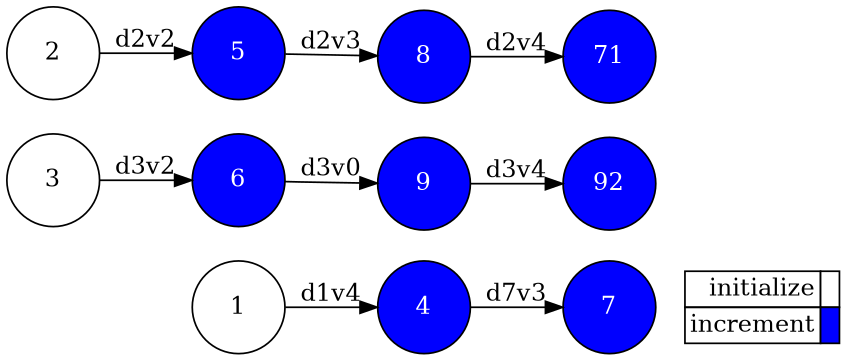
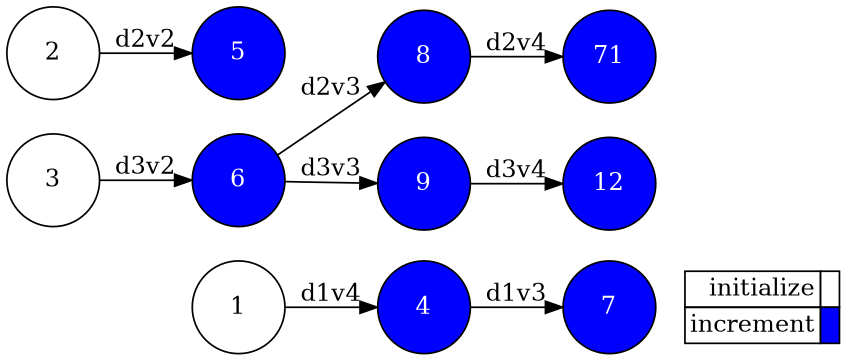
edge "5" -> "8": now "6" -> "8"
edge "6" -> "9": label "d3v0" -> "d3v3"
node "92": label "92" -> "12"
edge "4" -> "7": label "d7v3" -> "d1v3"
